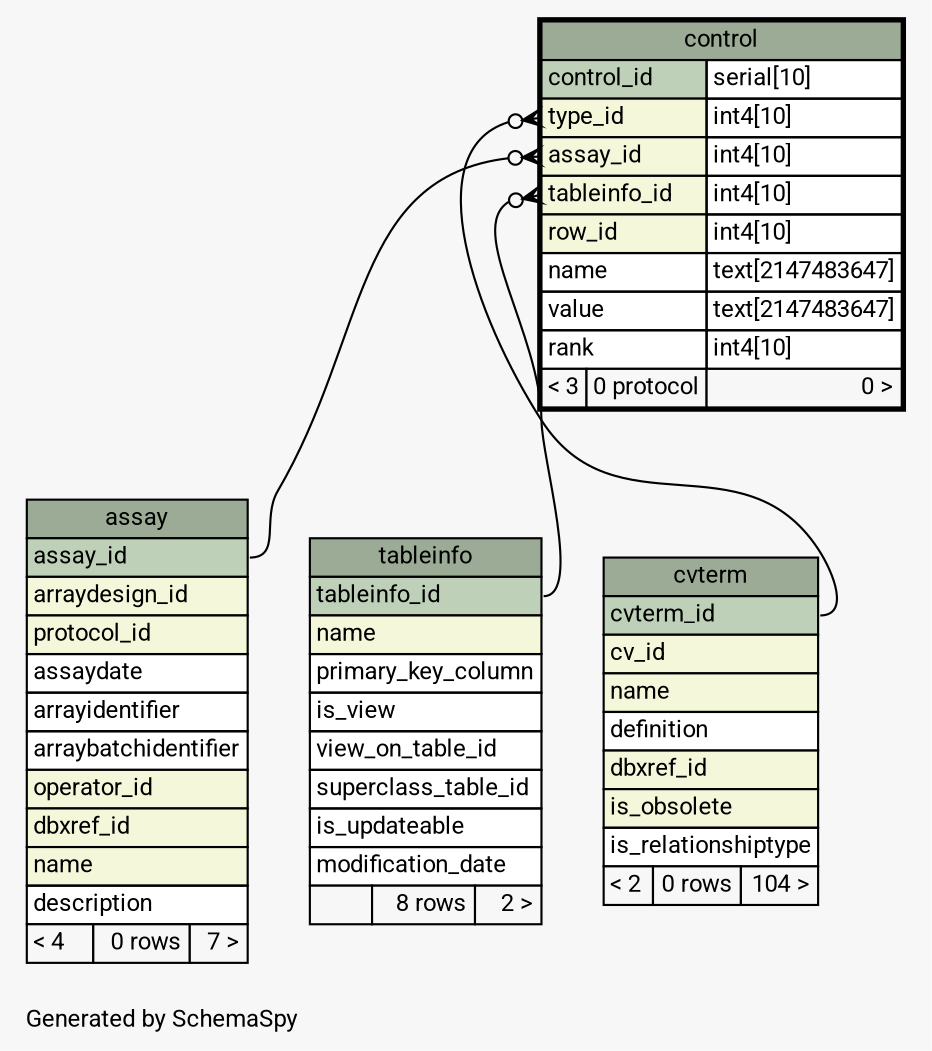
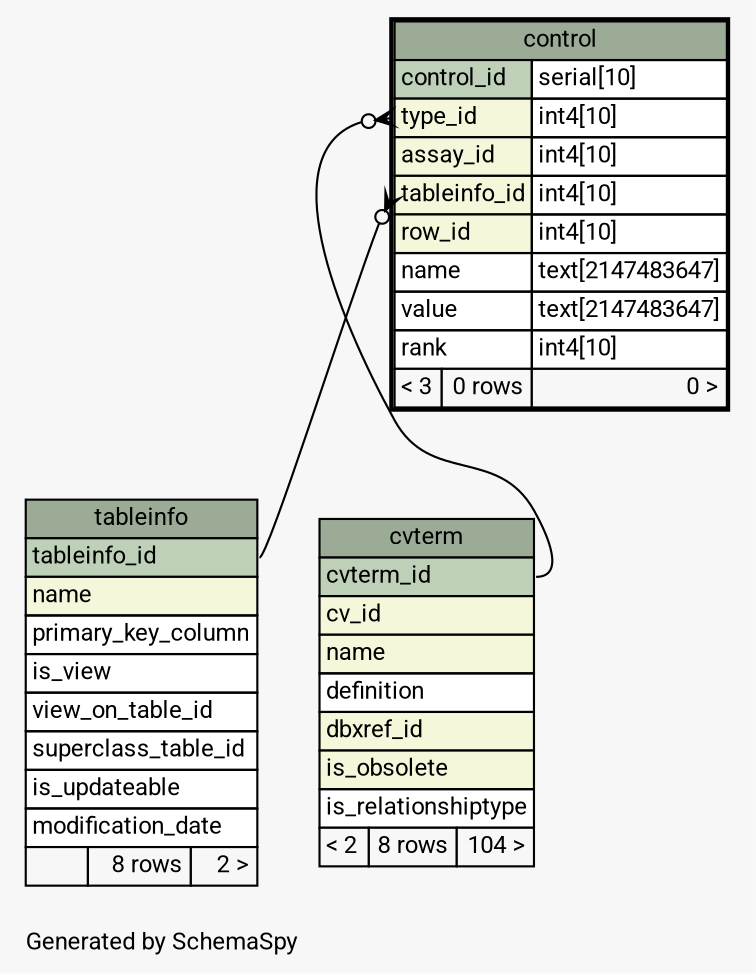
node "control": text "0 protocol" -> "0 rows"
node "assay": removed
node "cvterm": text "0 rows" -> "8 rows"
